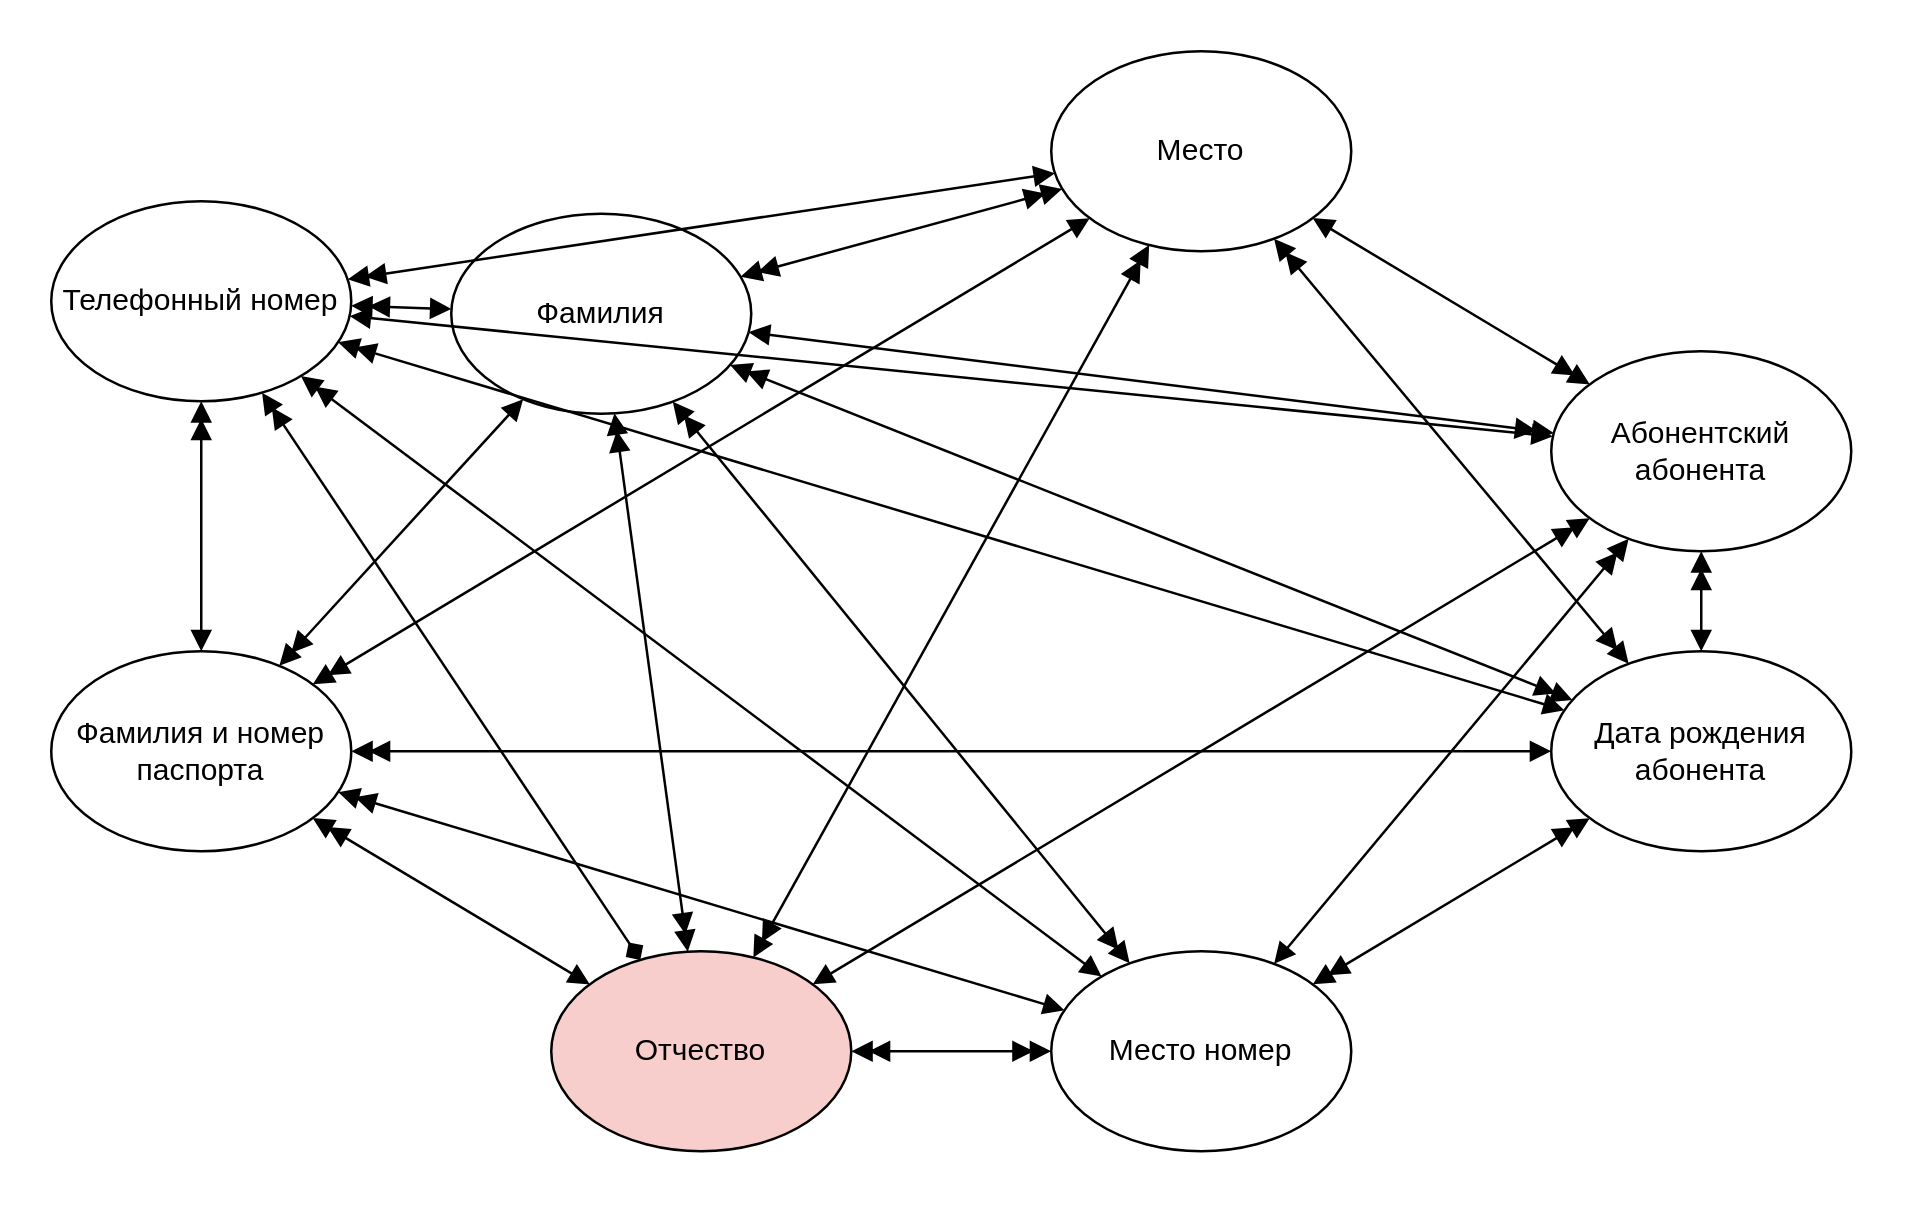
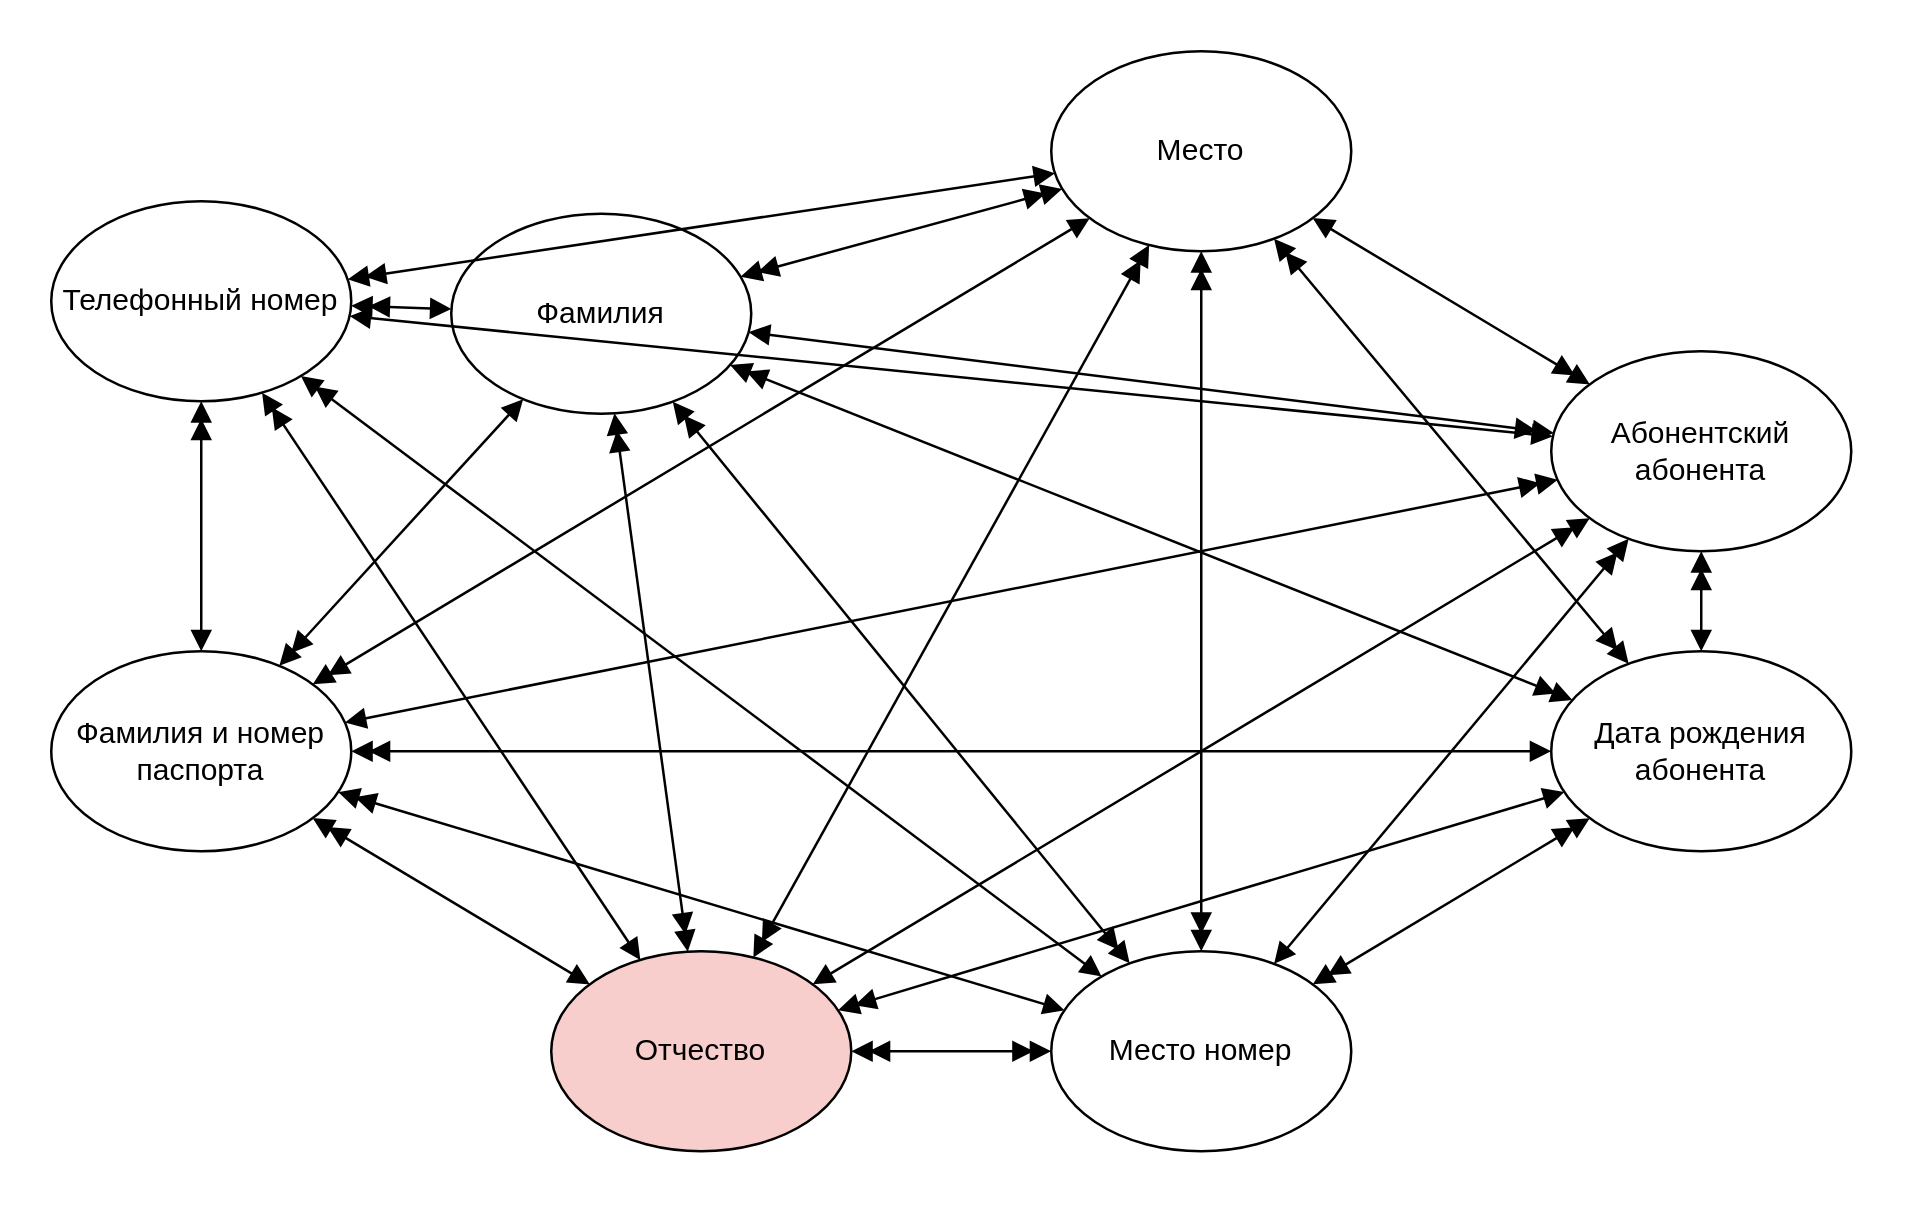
edge "Телефонный номер" -- "Дата рождения абонента": now "Отчество" -- "Дата рождения абонента"
edge "Абонентский абонента" -- "Фамилия и номер паспорта": added
edge "Место" -- "Место номер": added
edge "Телефонный номер" -- "Отчество": arrowhead diamond -> block
